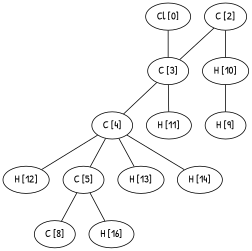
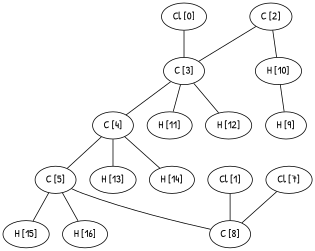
edge "C [4]" -- "H [12]": now "C [3]" -- "H [12]"
node "Cl [1]": added
node "Cl [7]": added
node "H [15]": added
